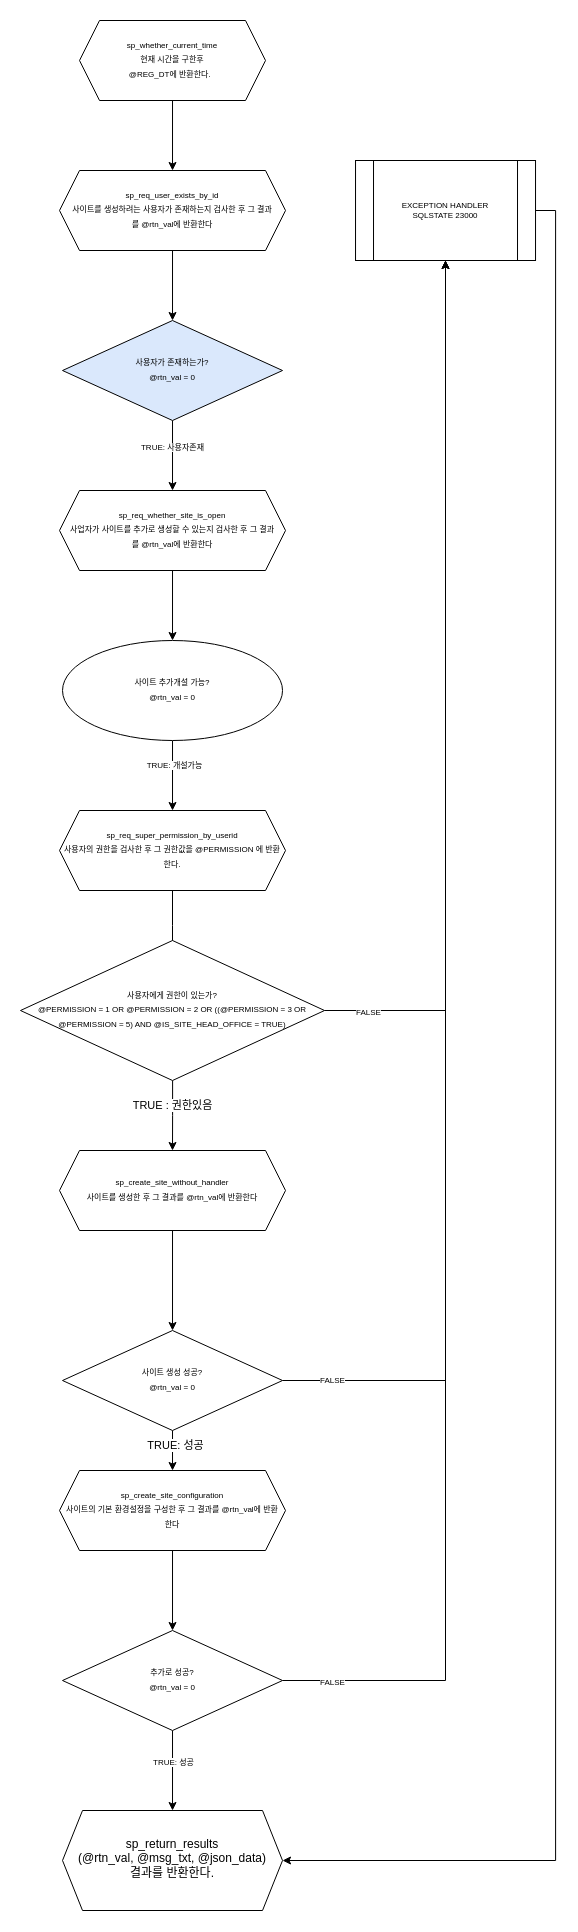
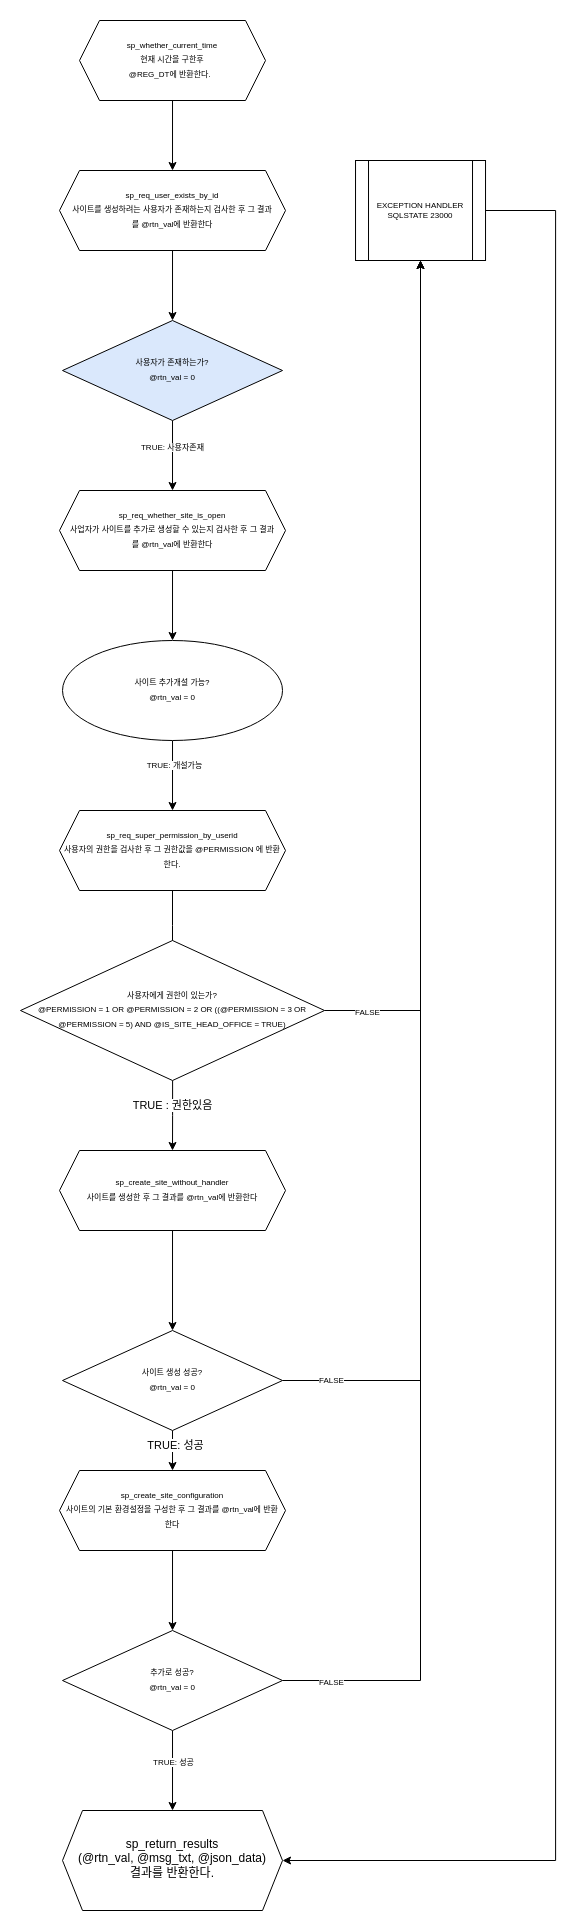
node "EXCEPTION HANDLER SQLSTATE 23000": size 180x100 -> 130x100
